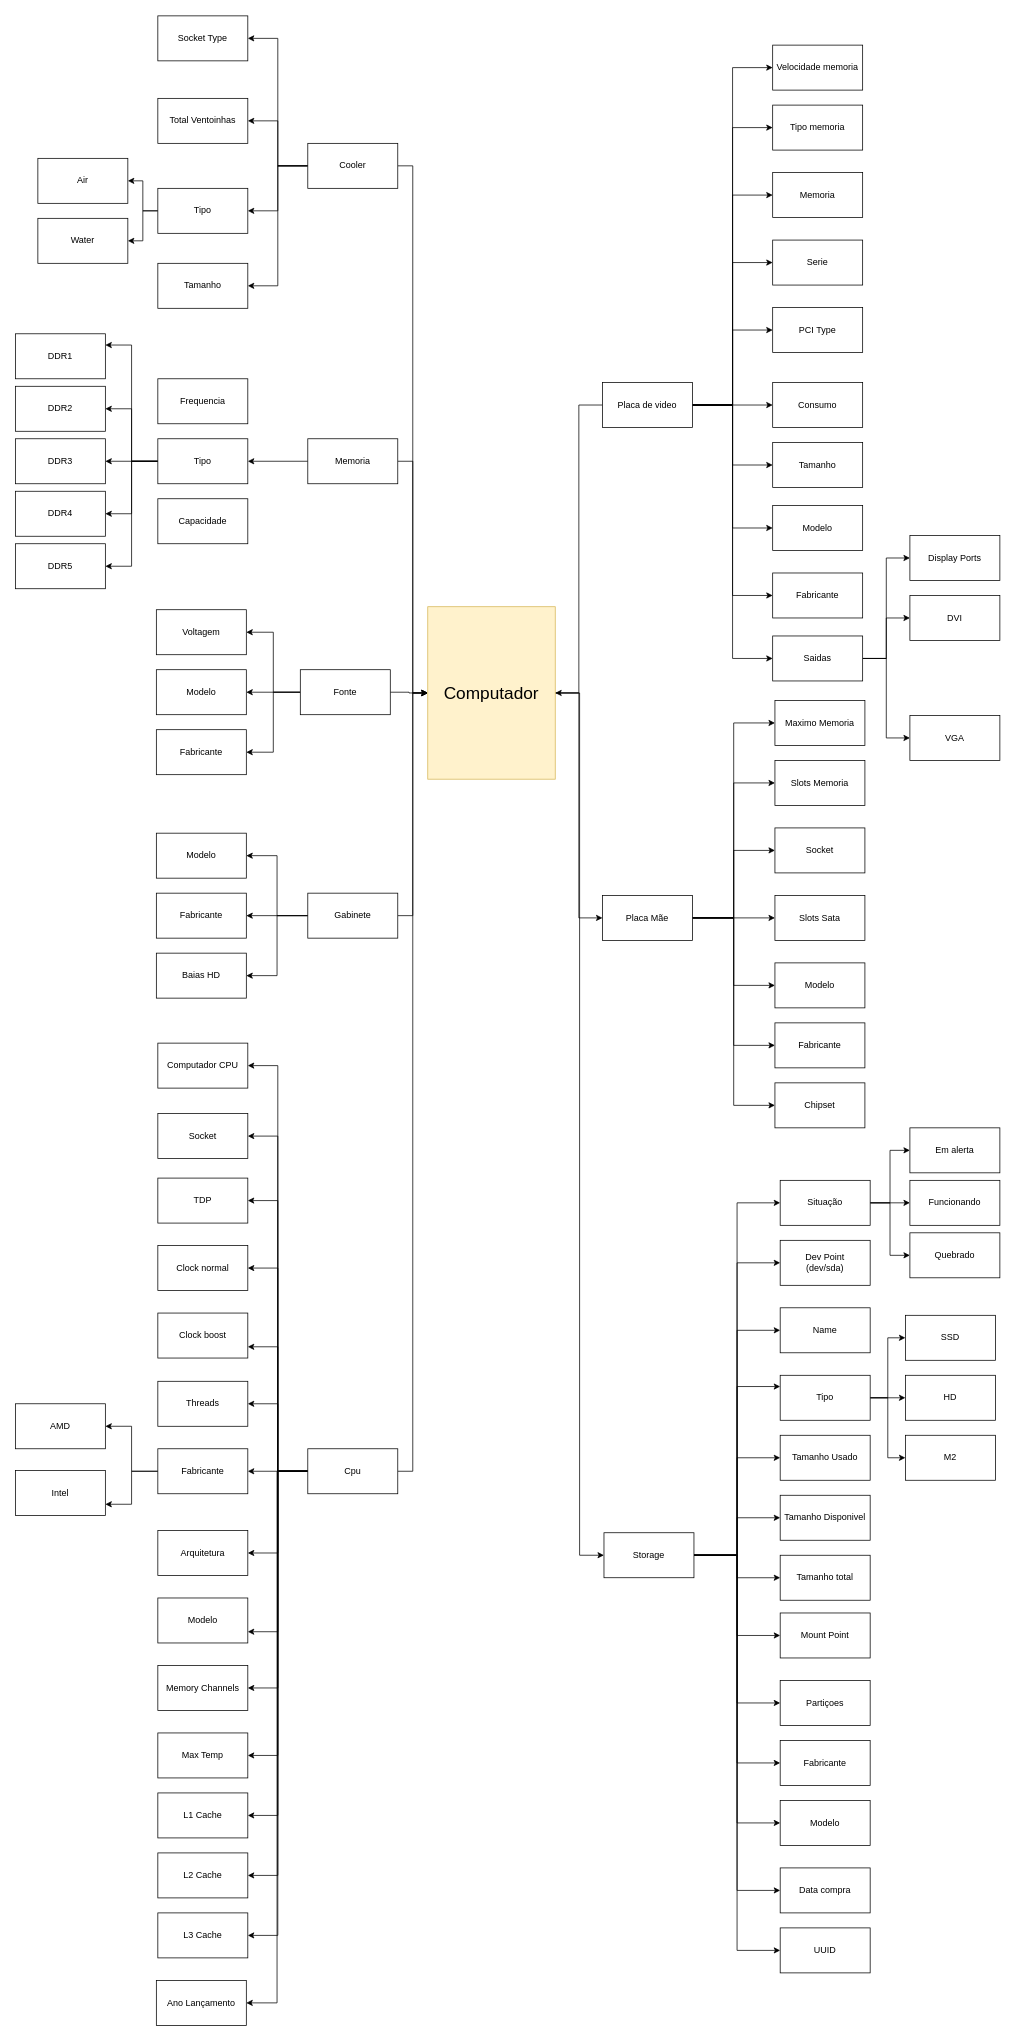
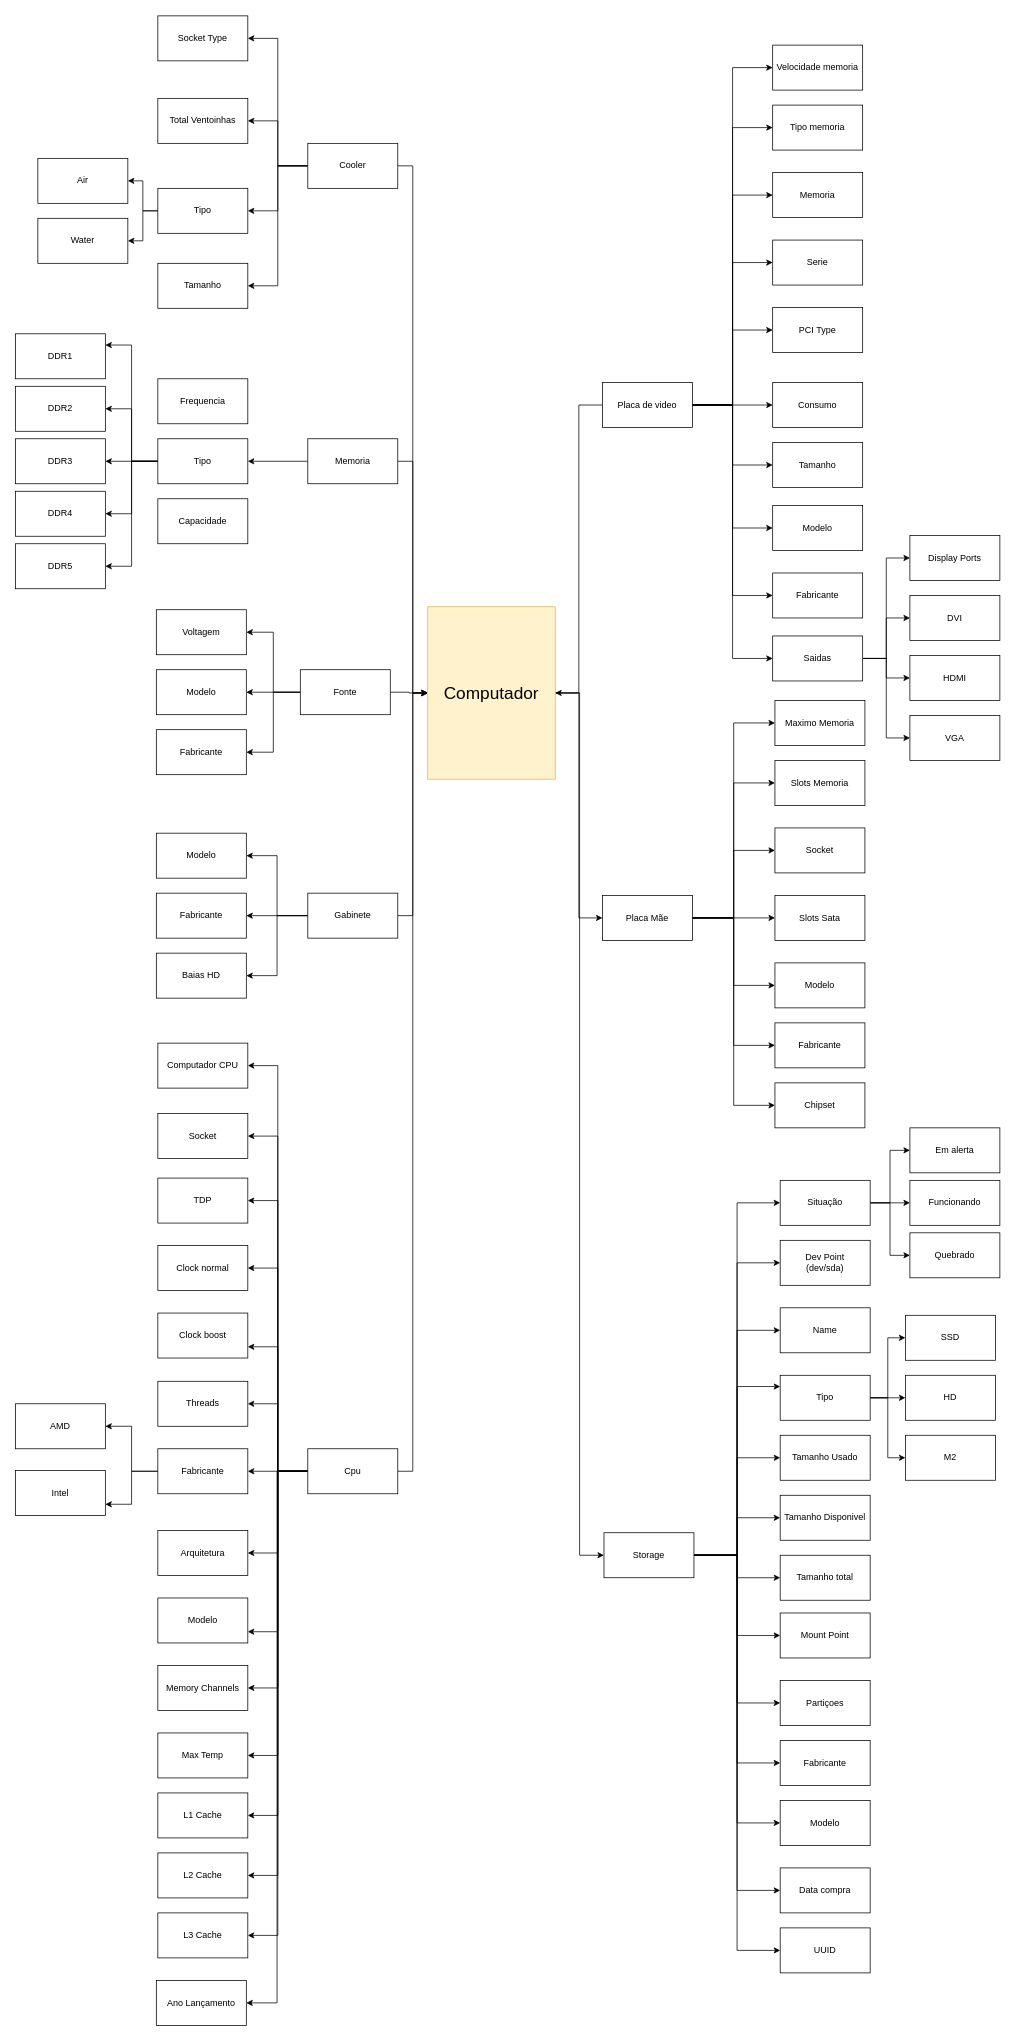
edge "Saidas" -> "HDMI": added
node "HDMI": added
